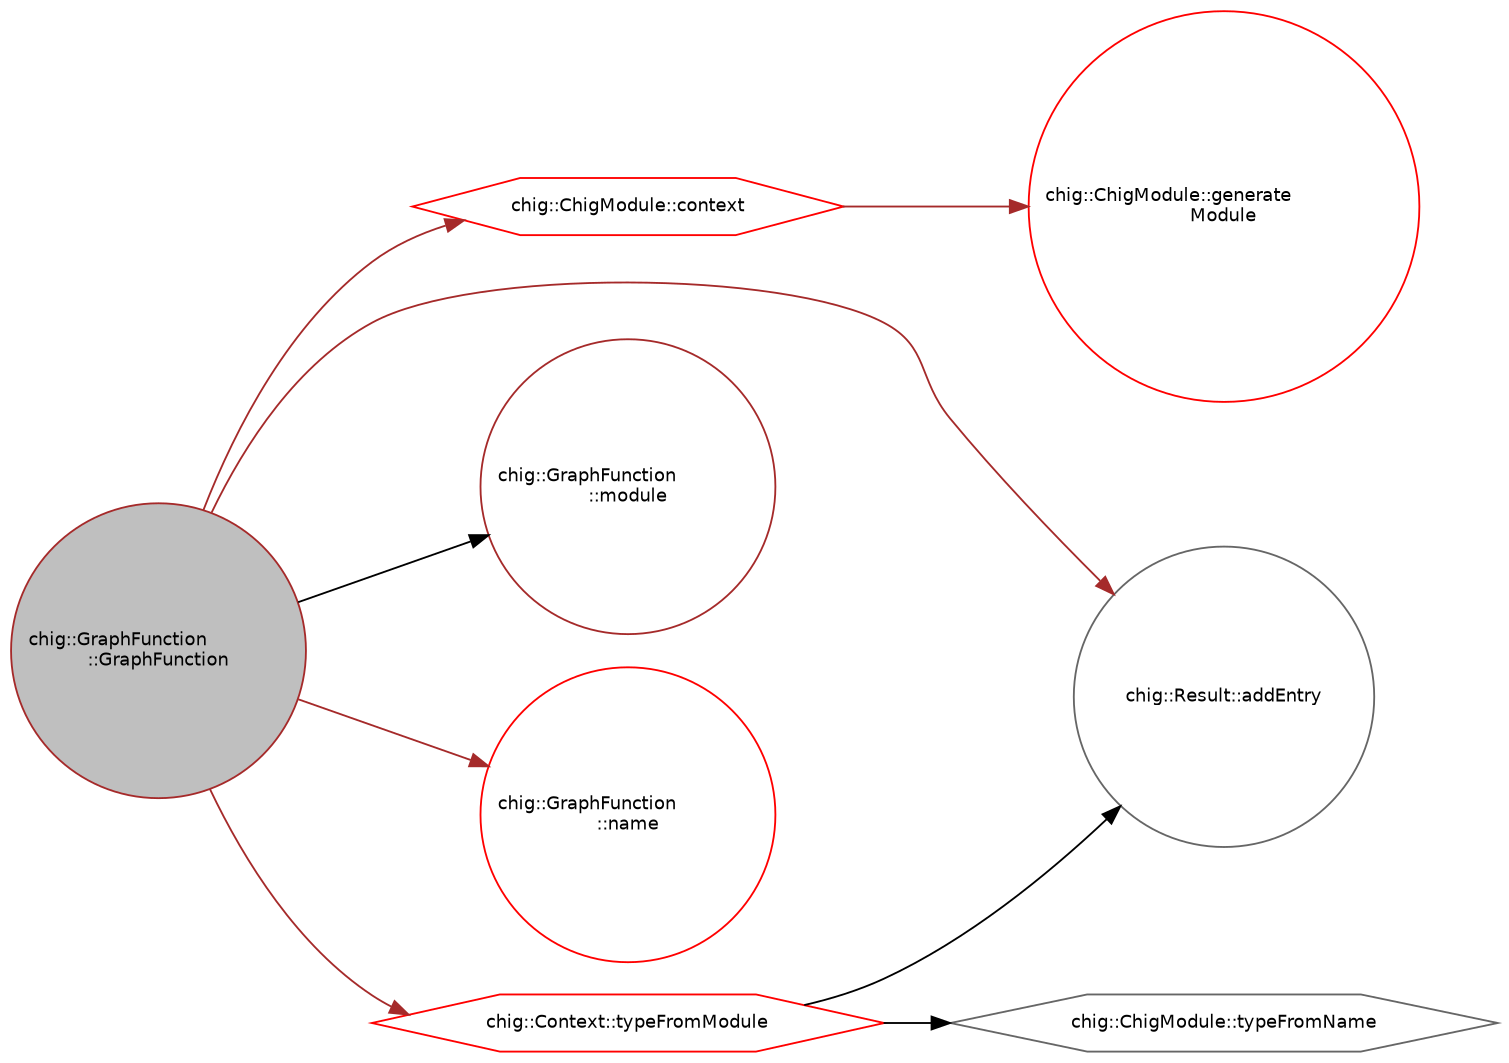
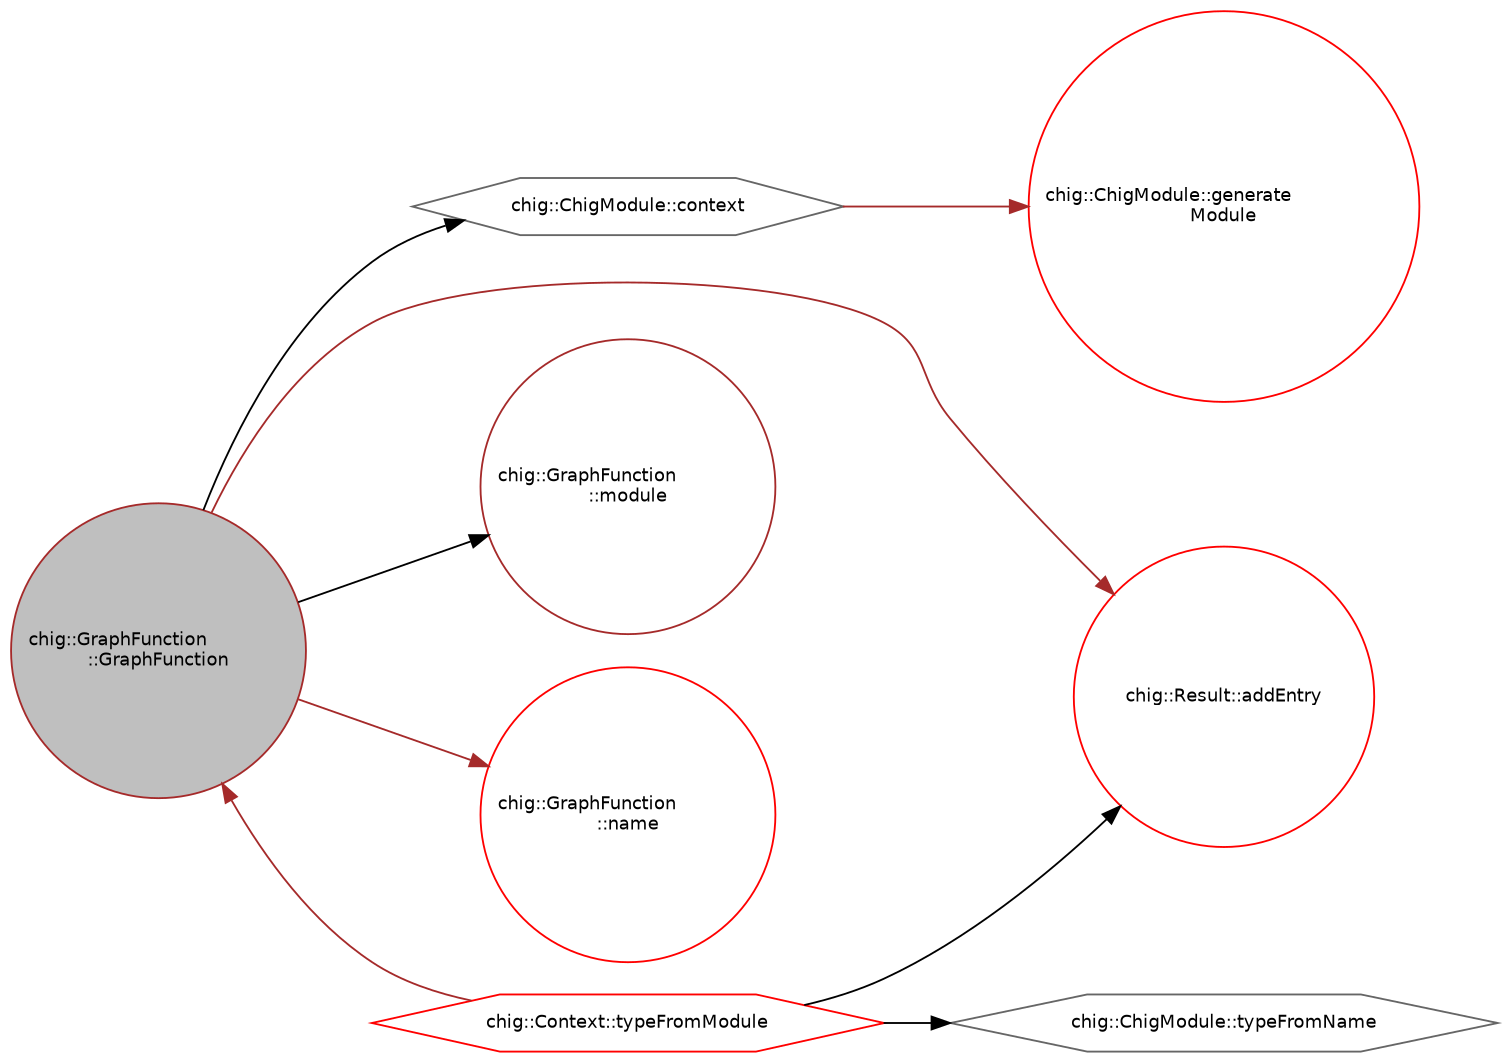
node "chig::ChigModule::context": color red -> gray40
edge "chig::GraphFunction ::GraphFunction" -> "chig::ChigModule::context": color brown -> black
node "chig::Result::addEntry": color gray40 -> red
edge "chig::GraphFunction ::GraphFunction" -> "chig::Context::typeFromModule": reversed
